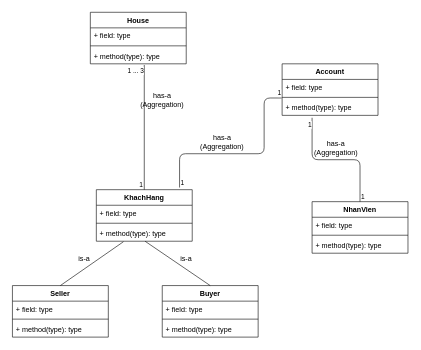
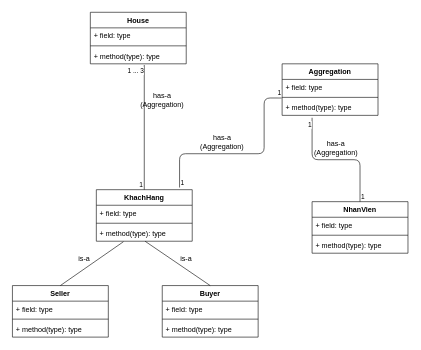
node "Account": label "Account" -> "Aggregation"
